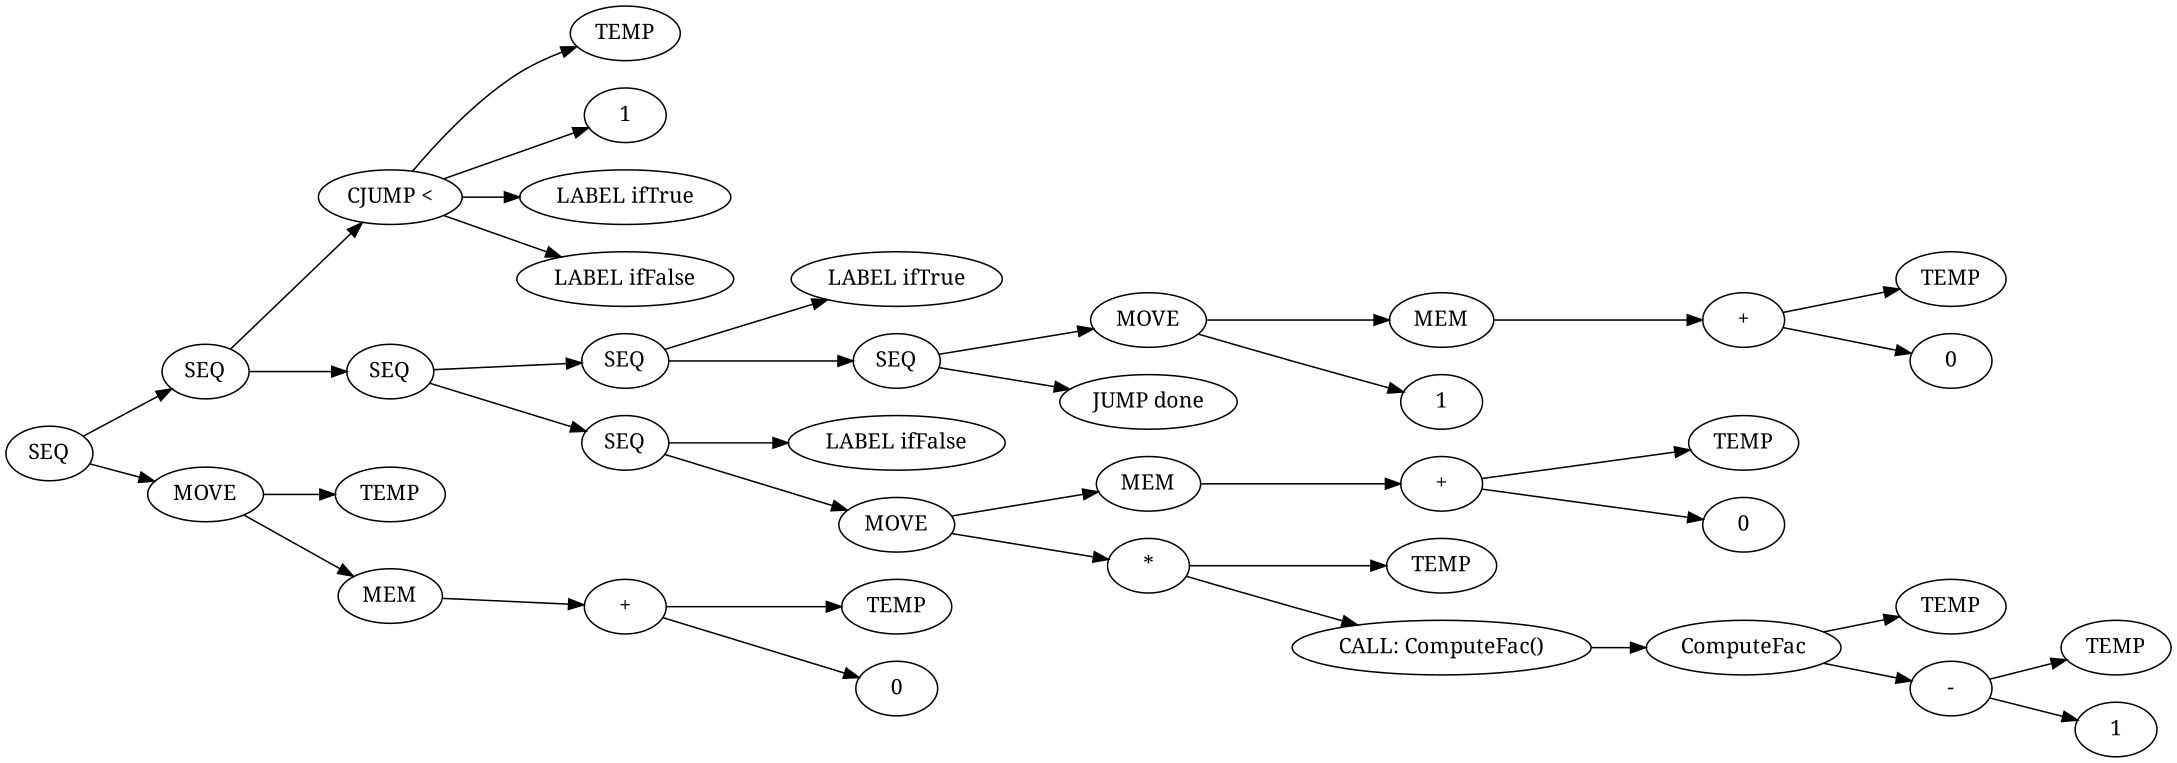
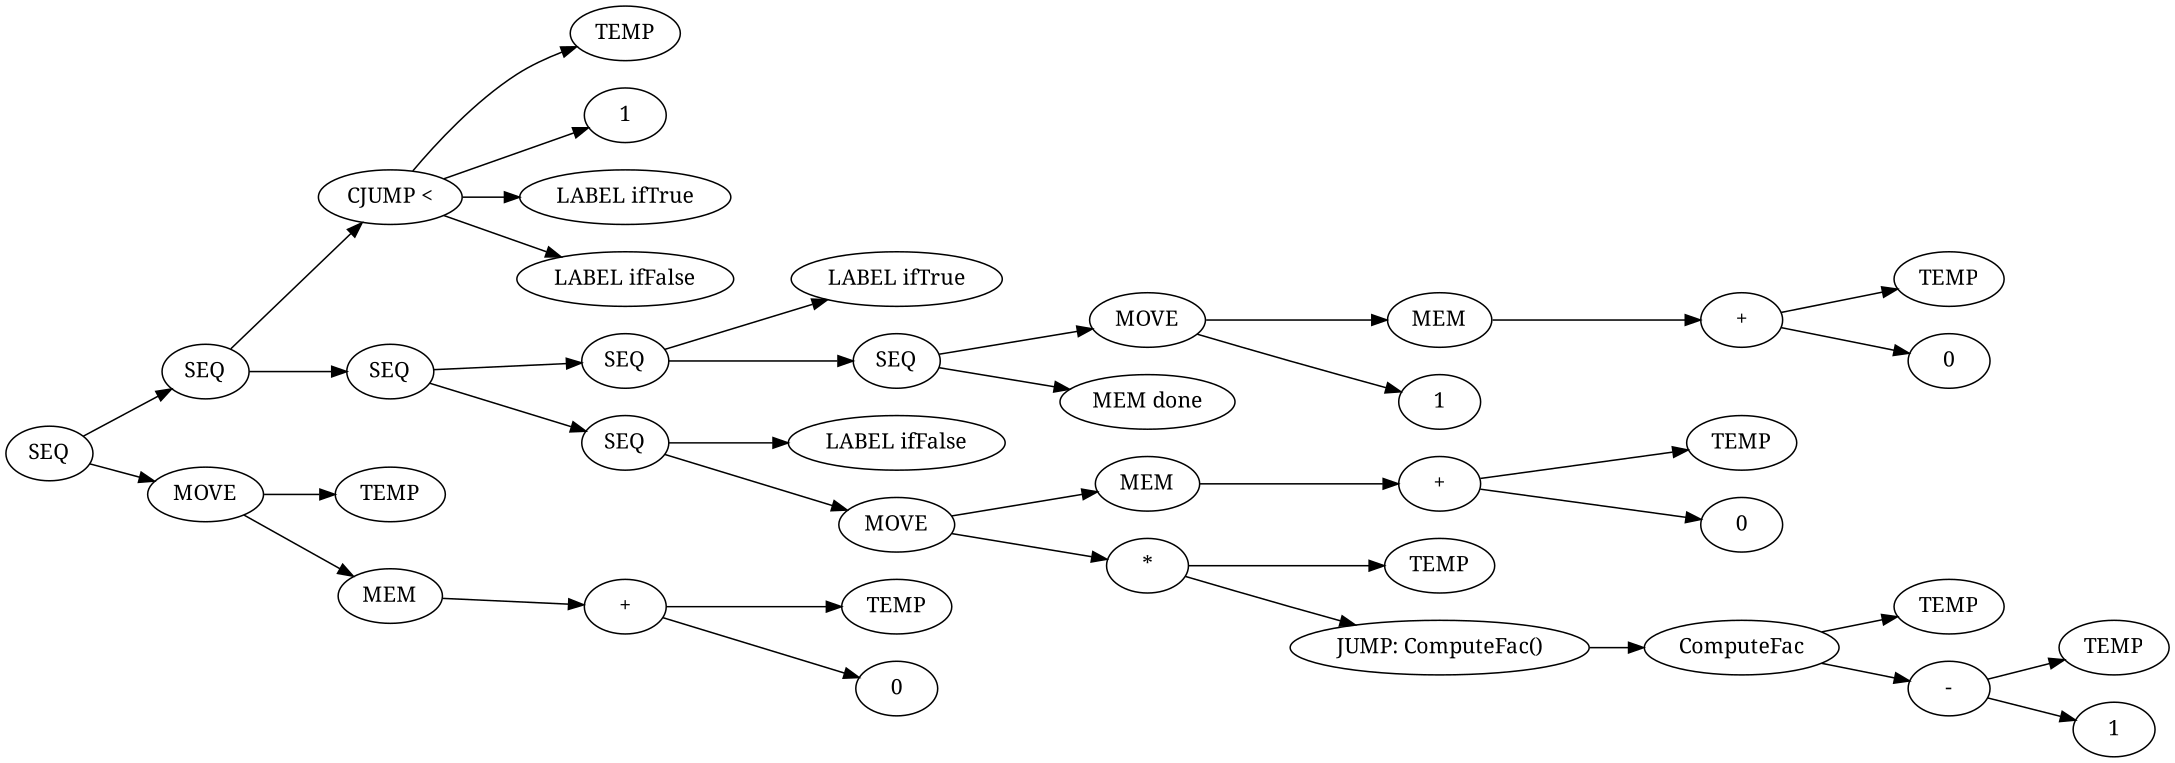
node "JUMP done": label "JUMP done" -> "MEM done"
node "CALL: ComputeFac()": label "CALL: ComputeFac()" -> "JUMP: ComputeFac()"
